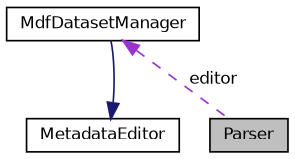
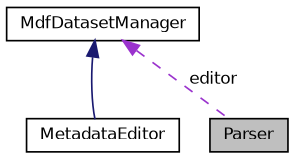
edge "MdfDatasetManager" -> "MetadataEditor": reversed
